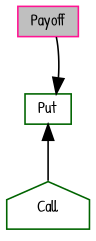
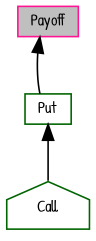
edge "Payoff" -> "Put": reversed
